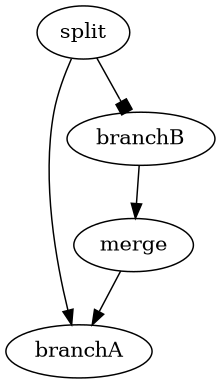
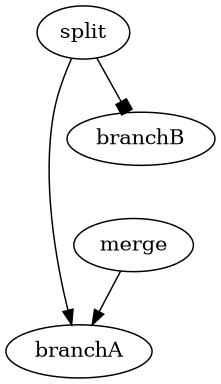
edge "branchB" -> "merge": removed
